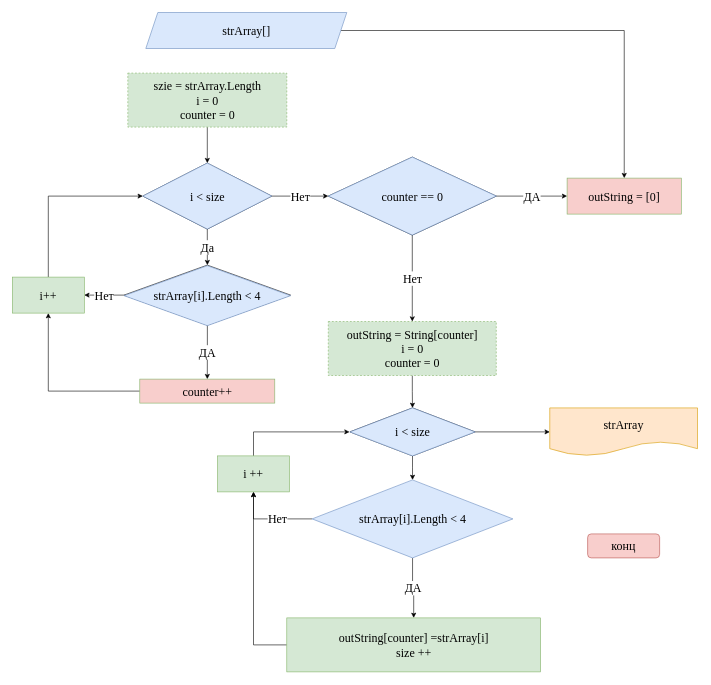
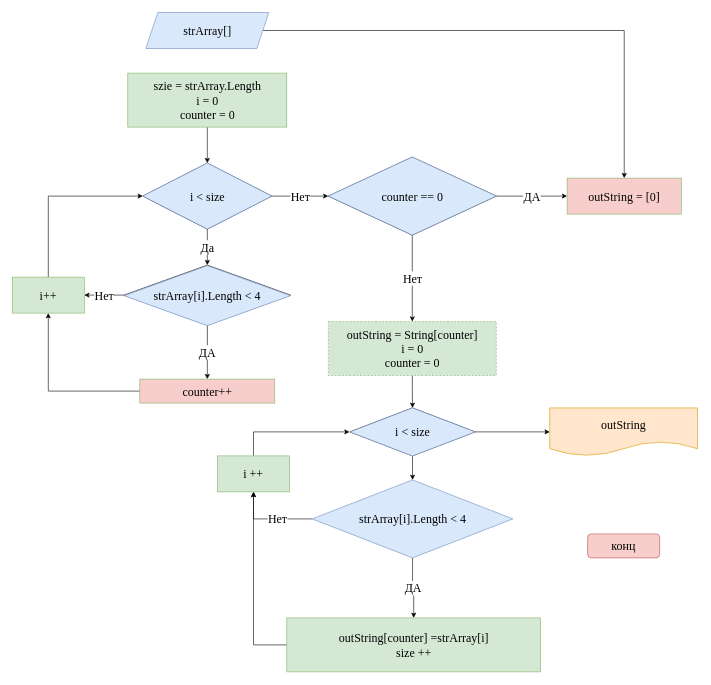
node "strArray[]": size 201x36 -> 123x36
node "szie = strArray.Length i = 0 counter = 0": style dashed -> solid
node "strArray": label "strArray" -> "outString"
